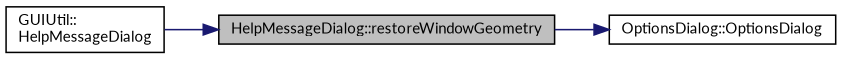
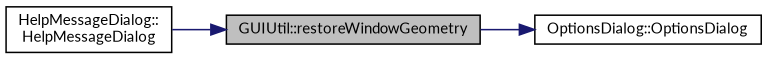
node "GUIUtil:: HelpMessageDialog": label "GUIUtil:: HelpMessageDialog" -> "HelpMessageDialog:: HelpMessageDialog"
node "HelpMessageDialog::restoreWindowGeometry": label "HelpMessageDialog::restoreWindowGeometry" -> "GUIUtil::restoreWindowGeometry"
